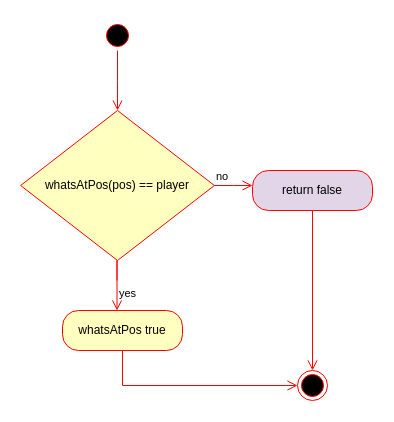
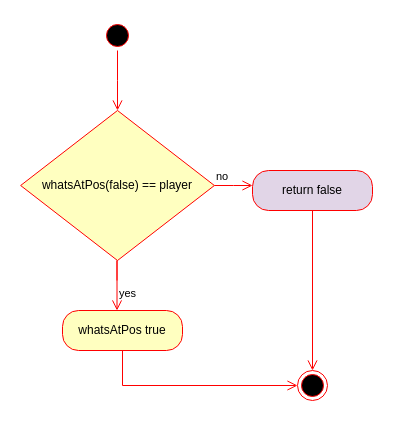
node "whatsAtPos(pos) == player": label "whatsAtPos(pos) == player" -> "whatsAtPos(false) == player"
